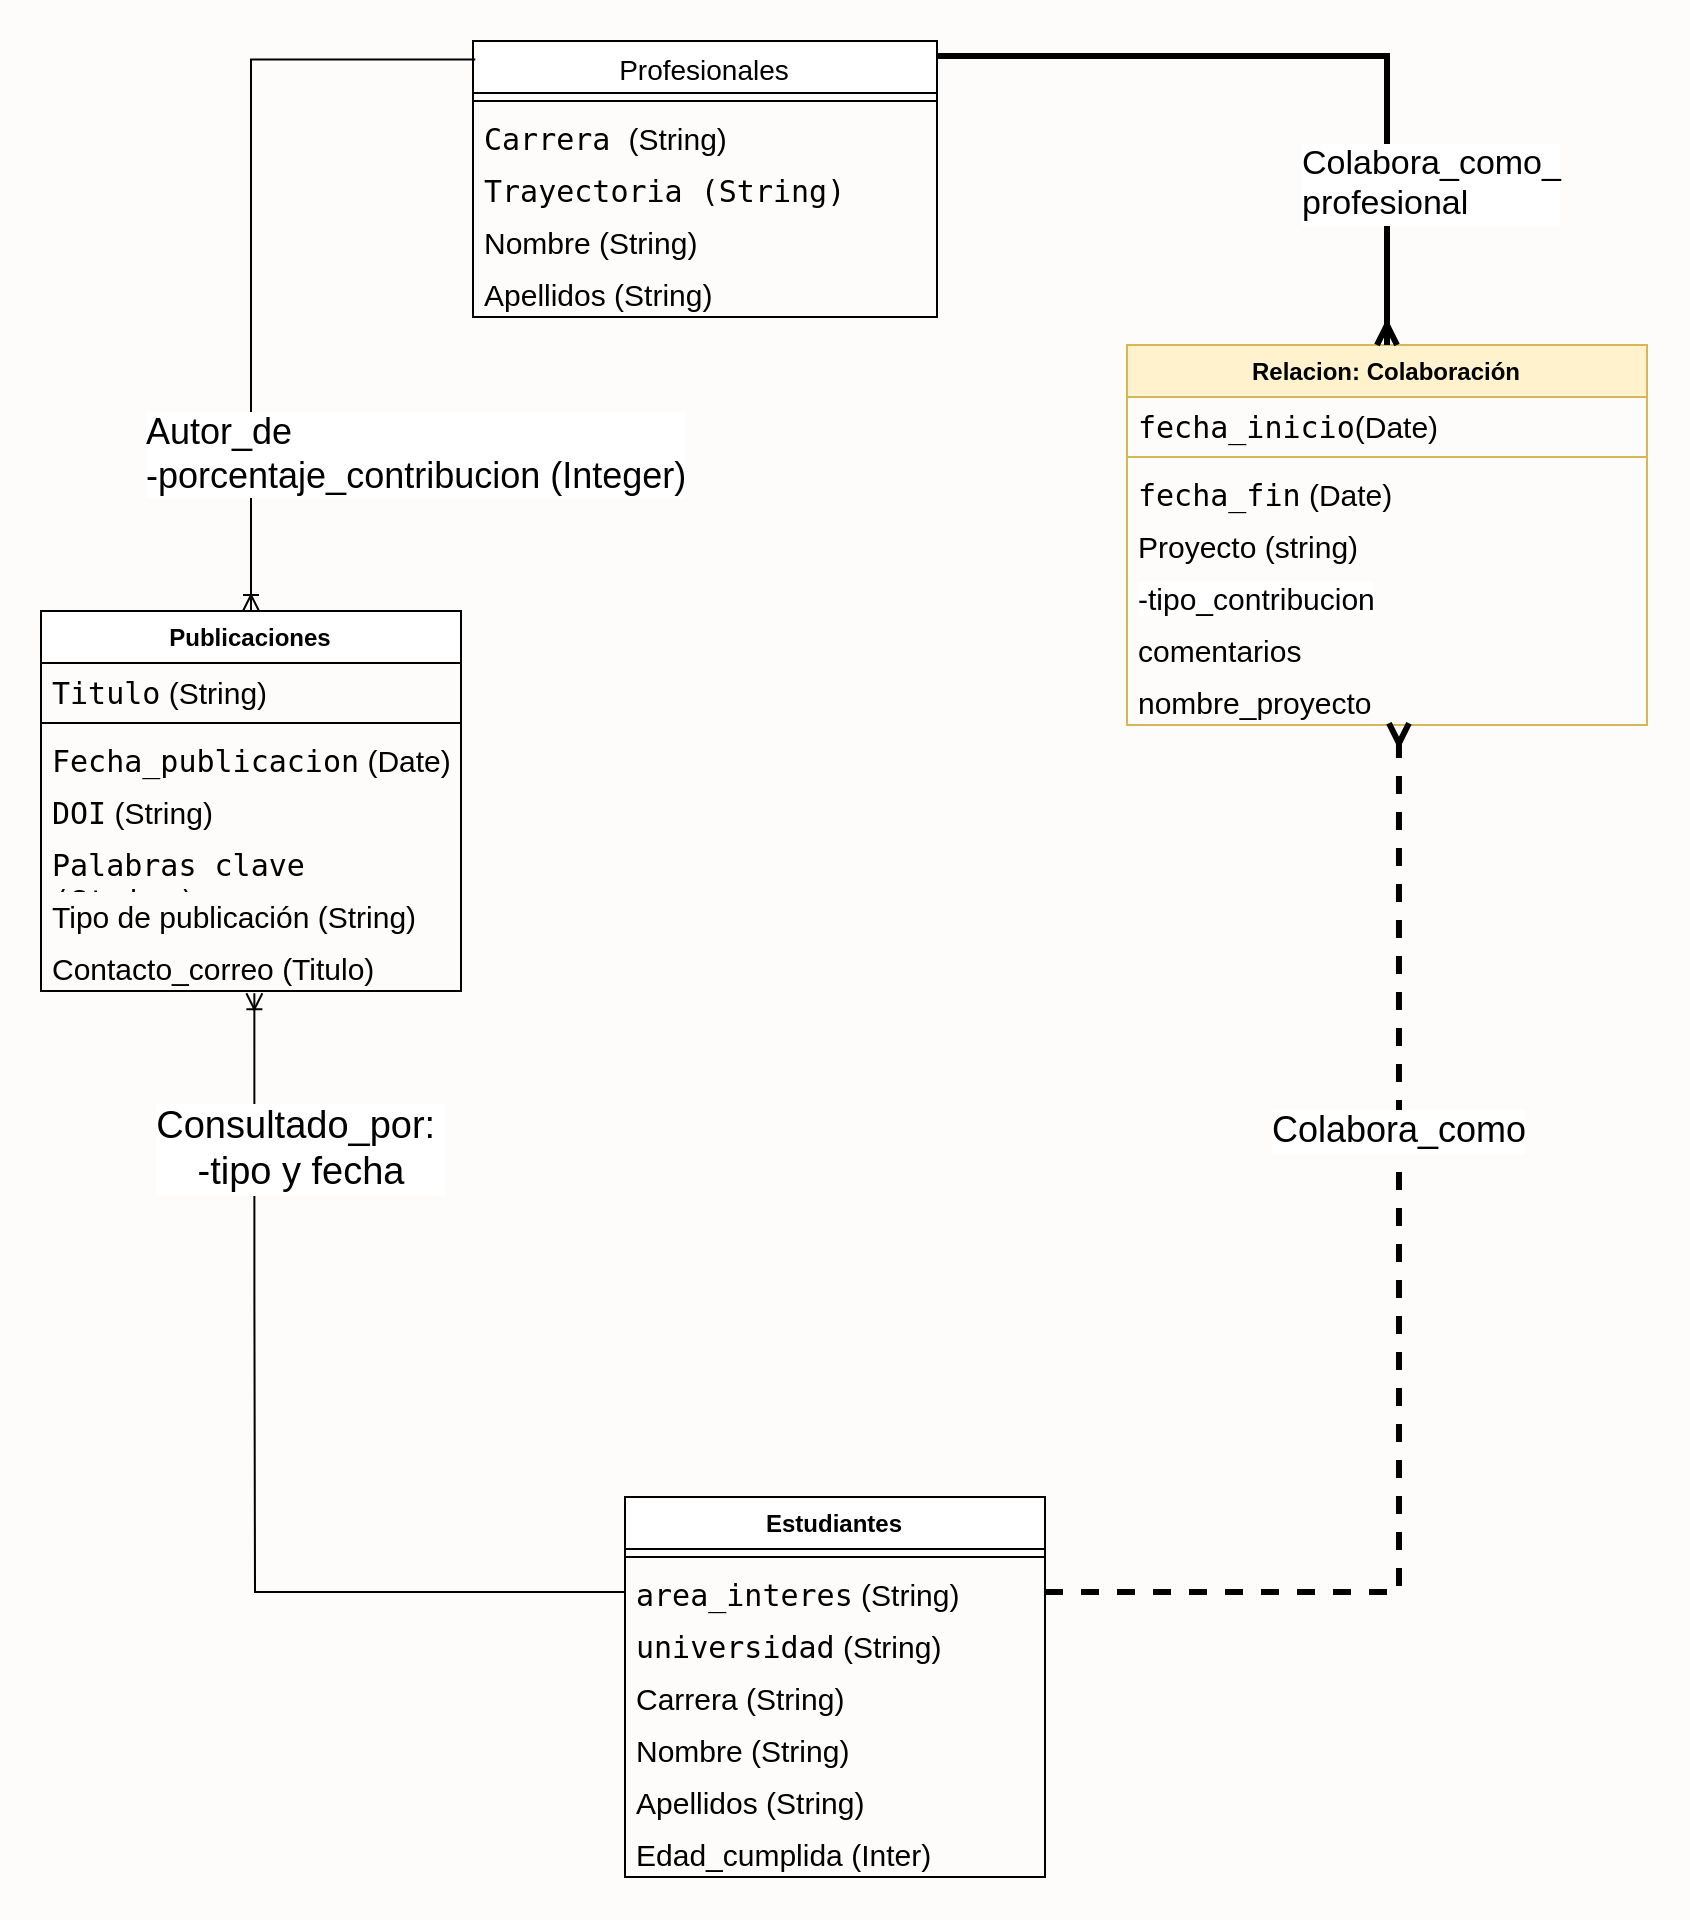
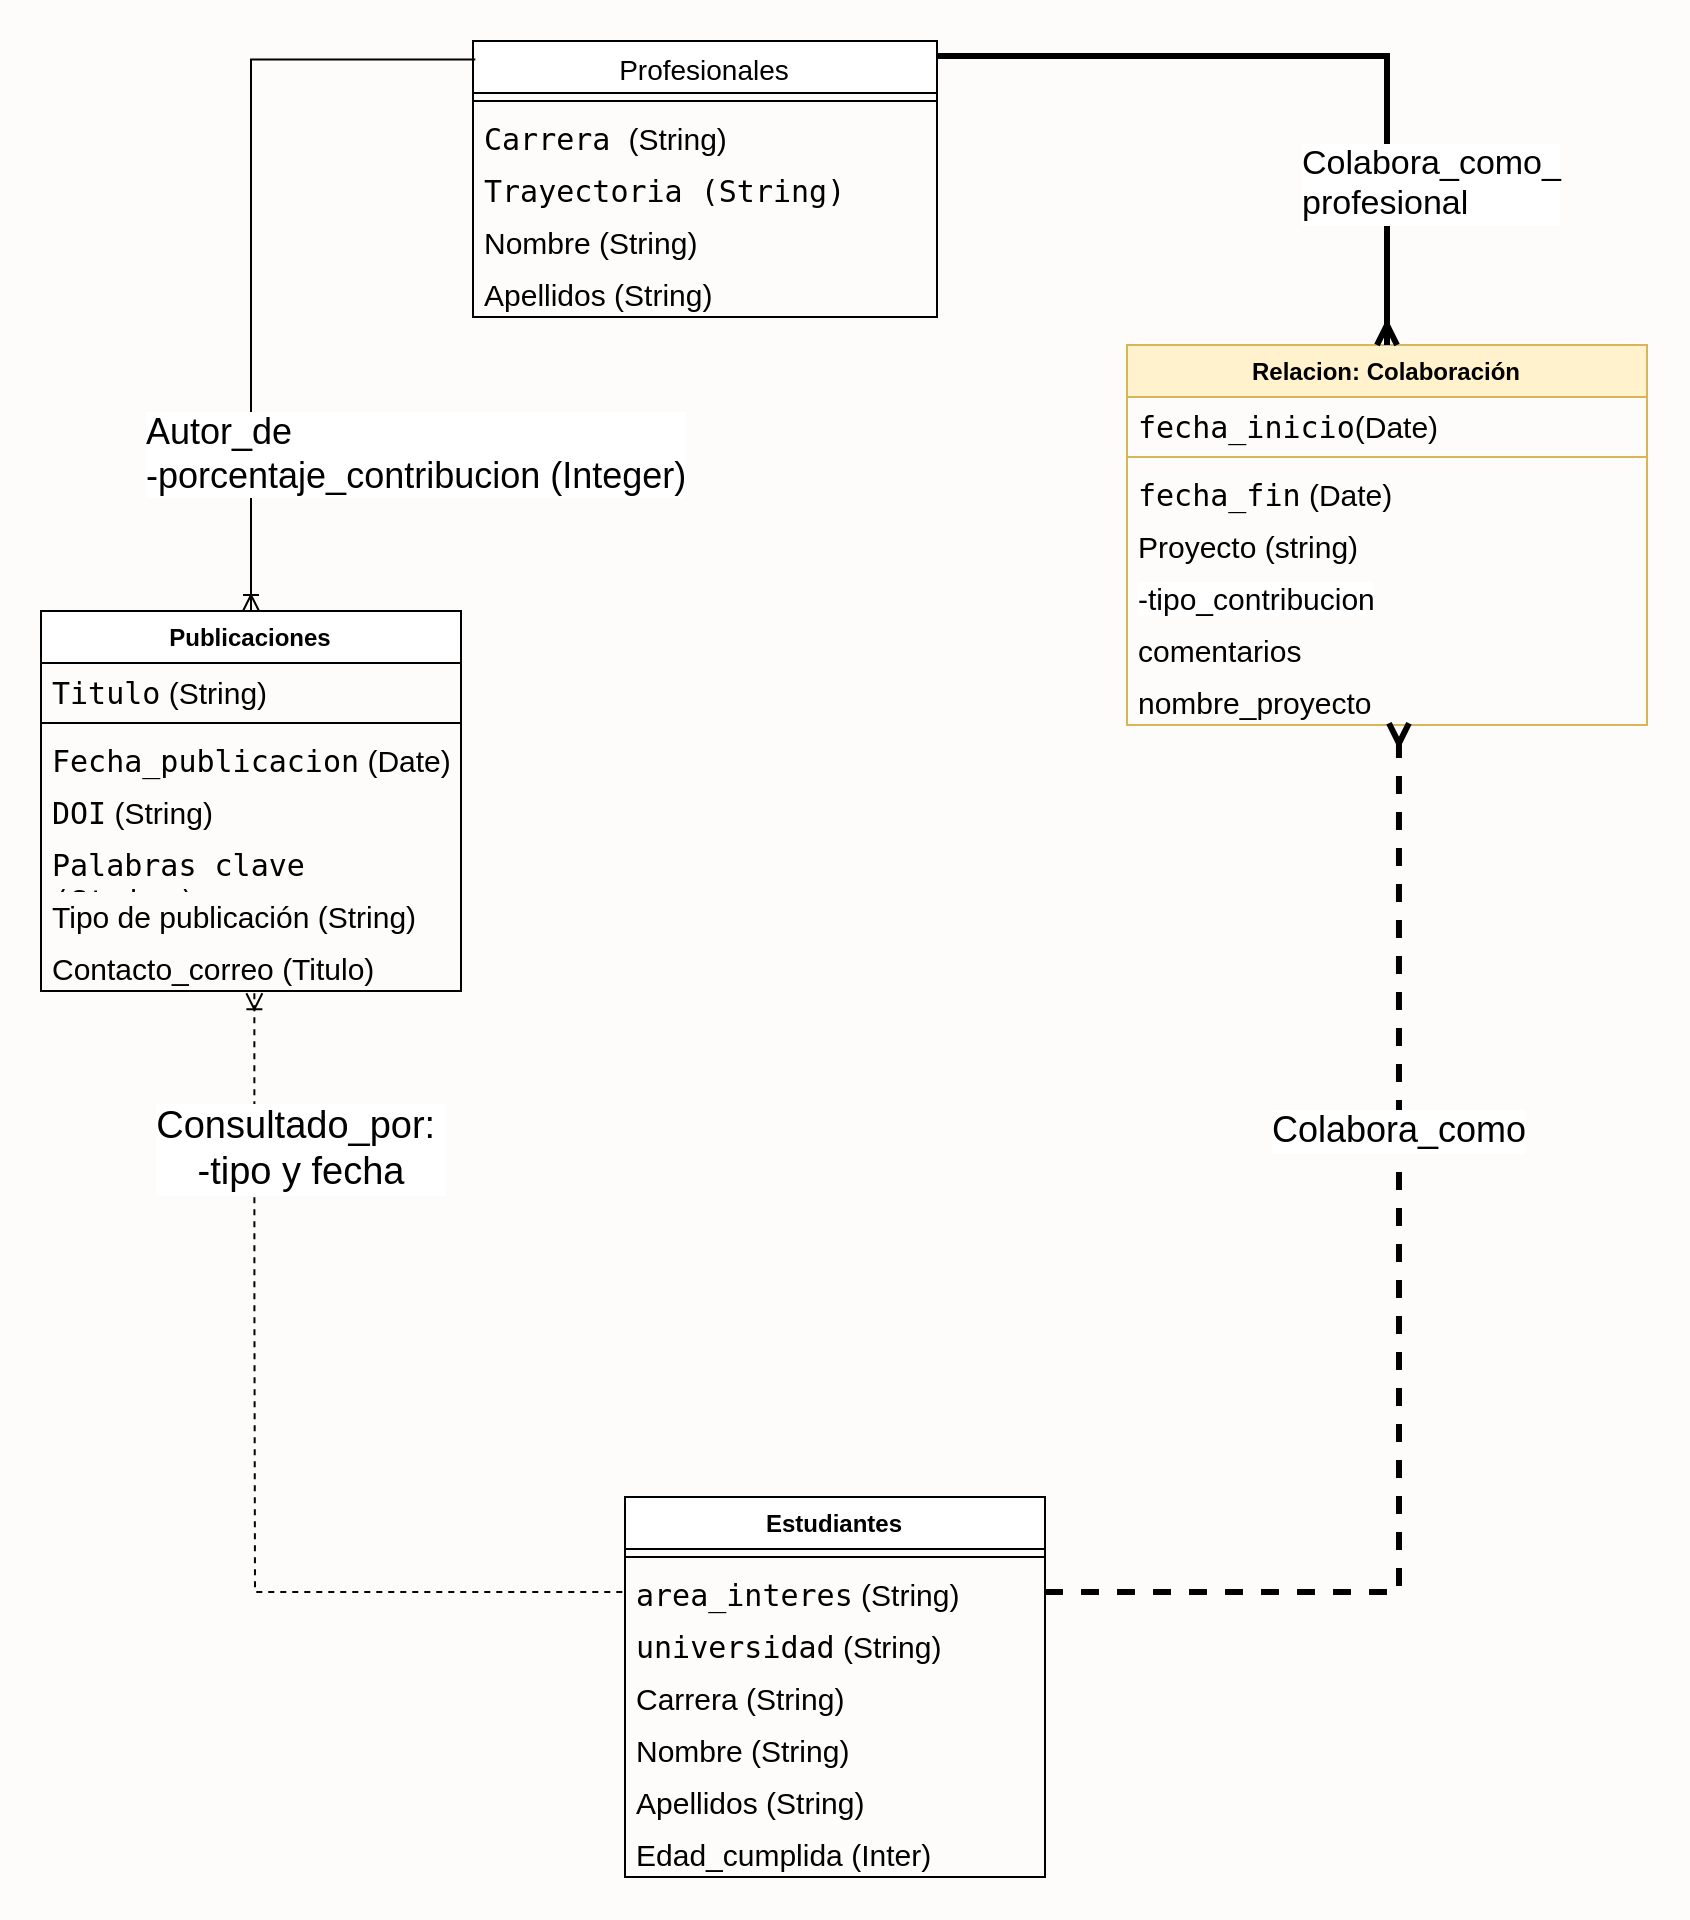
edge "Estudiantes" -> "Contacto_correo (Titulo)": style solid -> dashed
